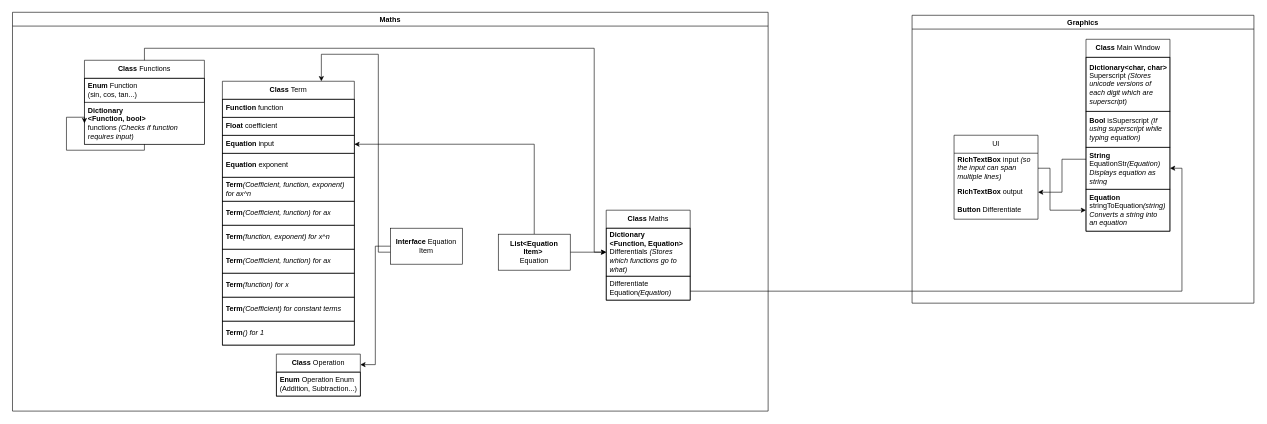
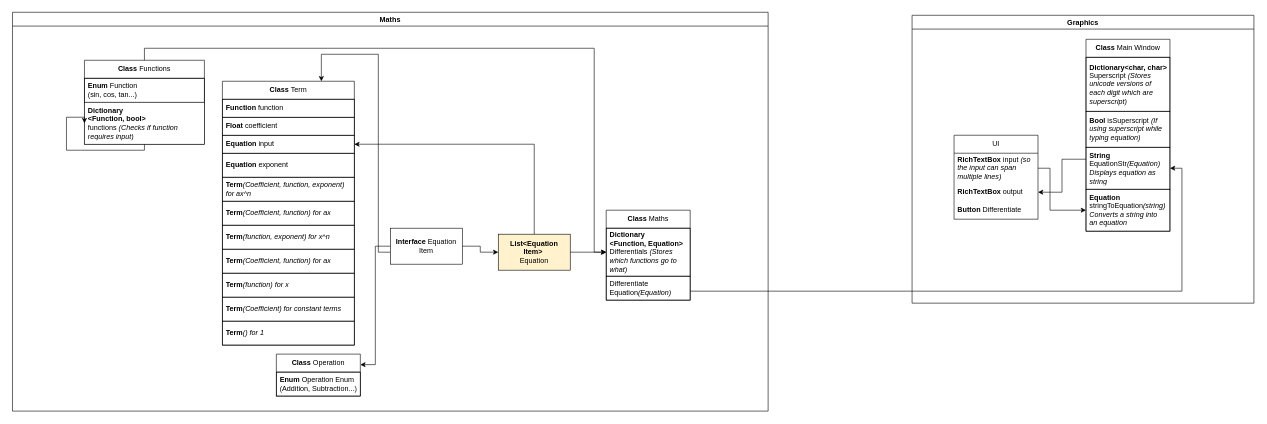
edge "Interface Equation Item" -> "List<Equation Item> Equation": added
node "List<Equation Item> Equation": fillcolor #ffffff -> #fff2cc
